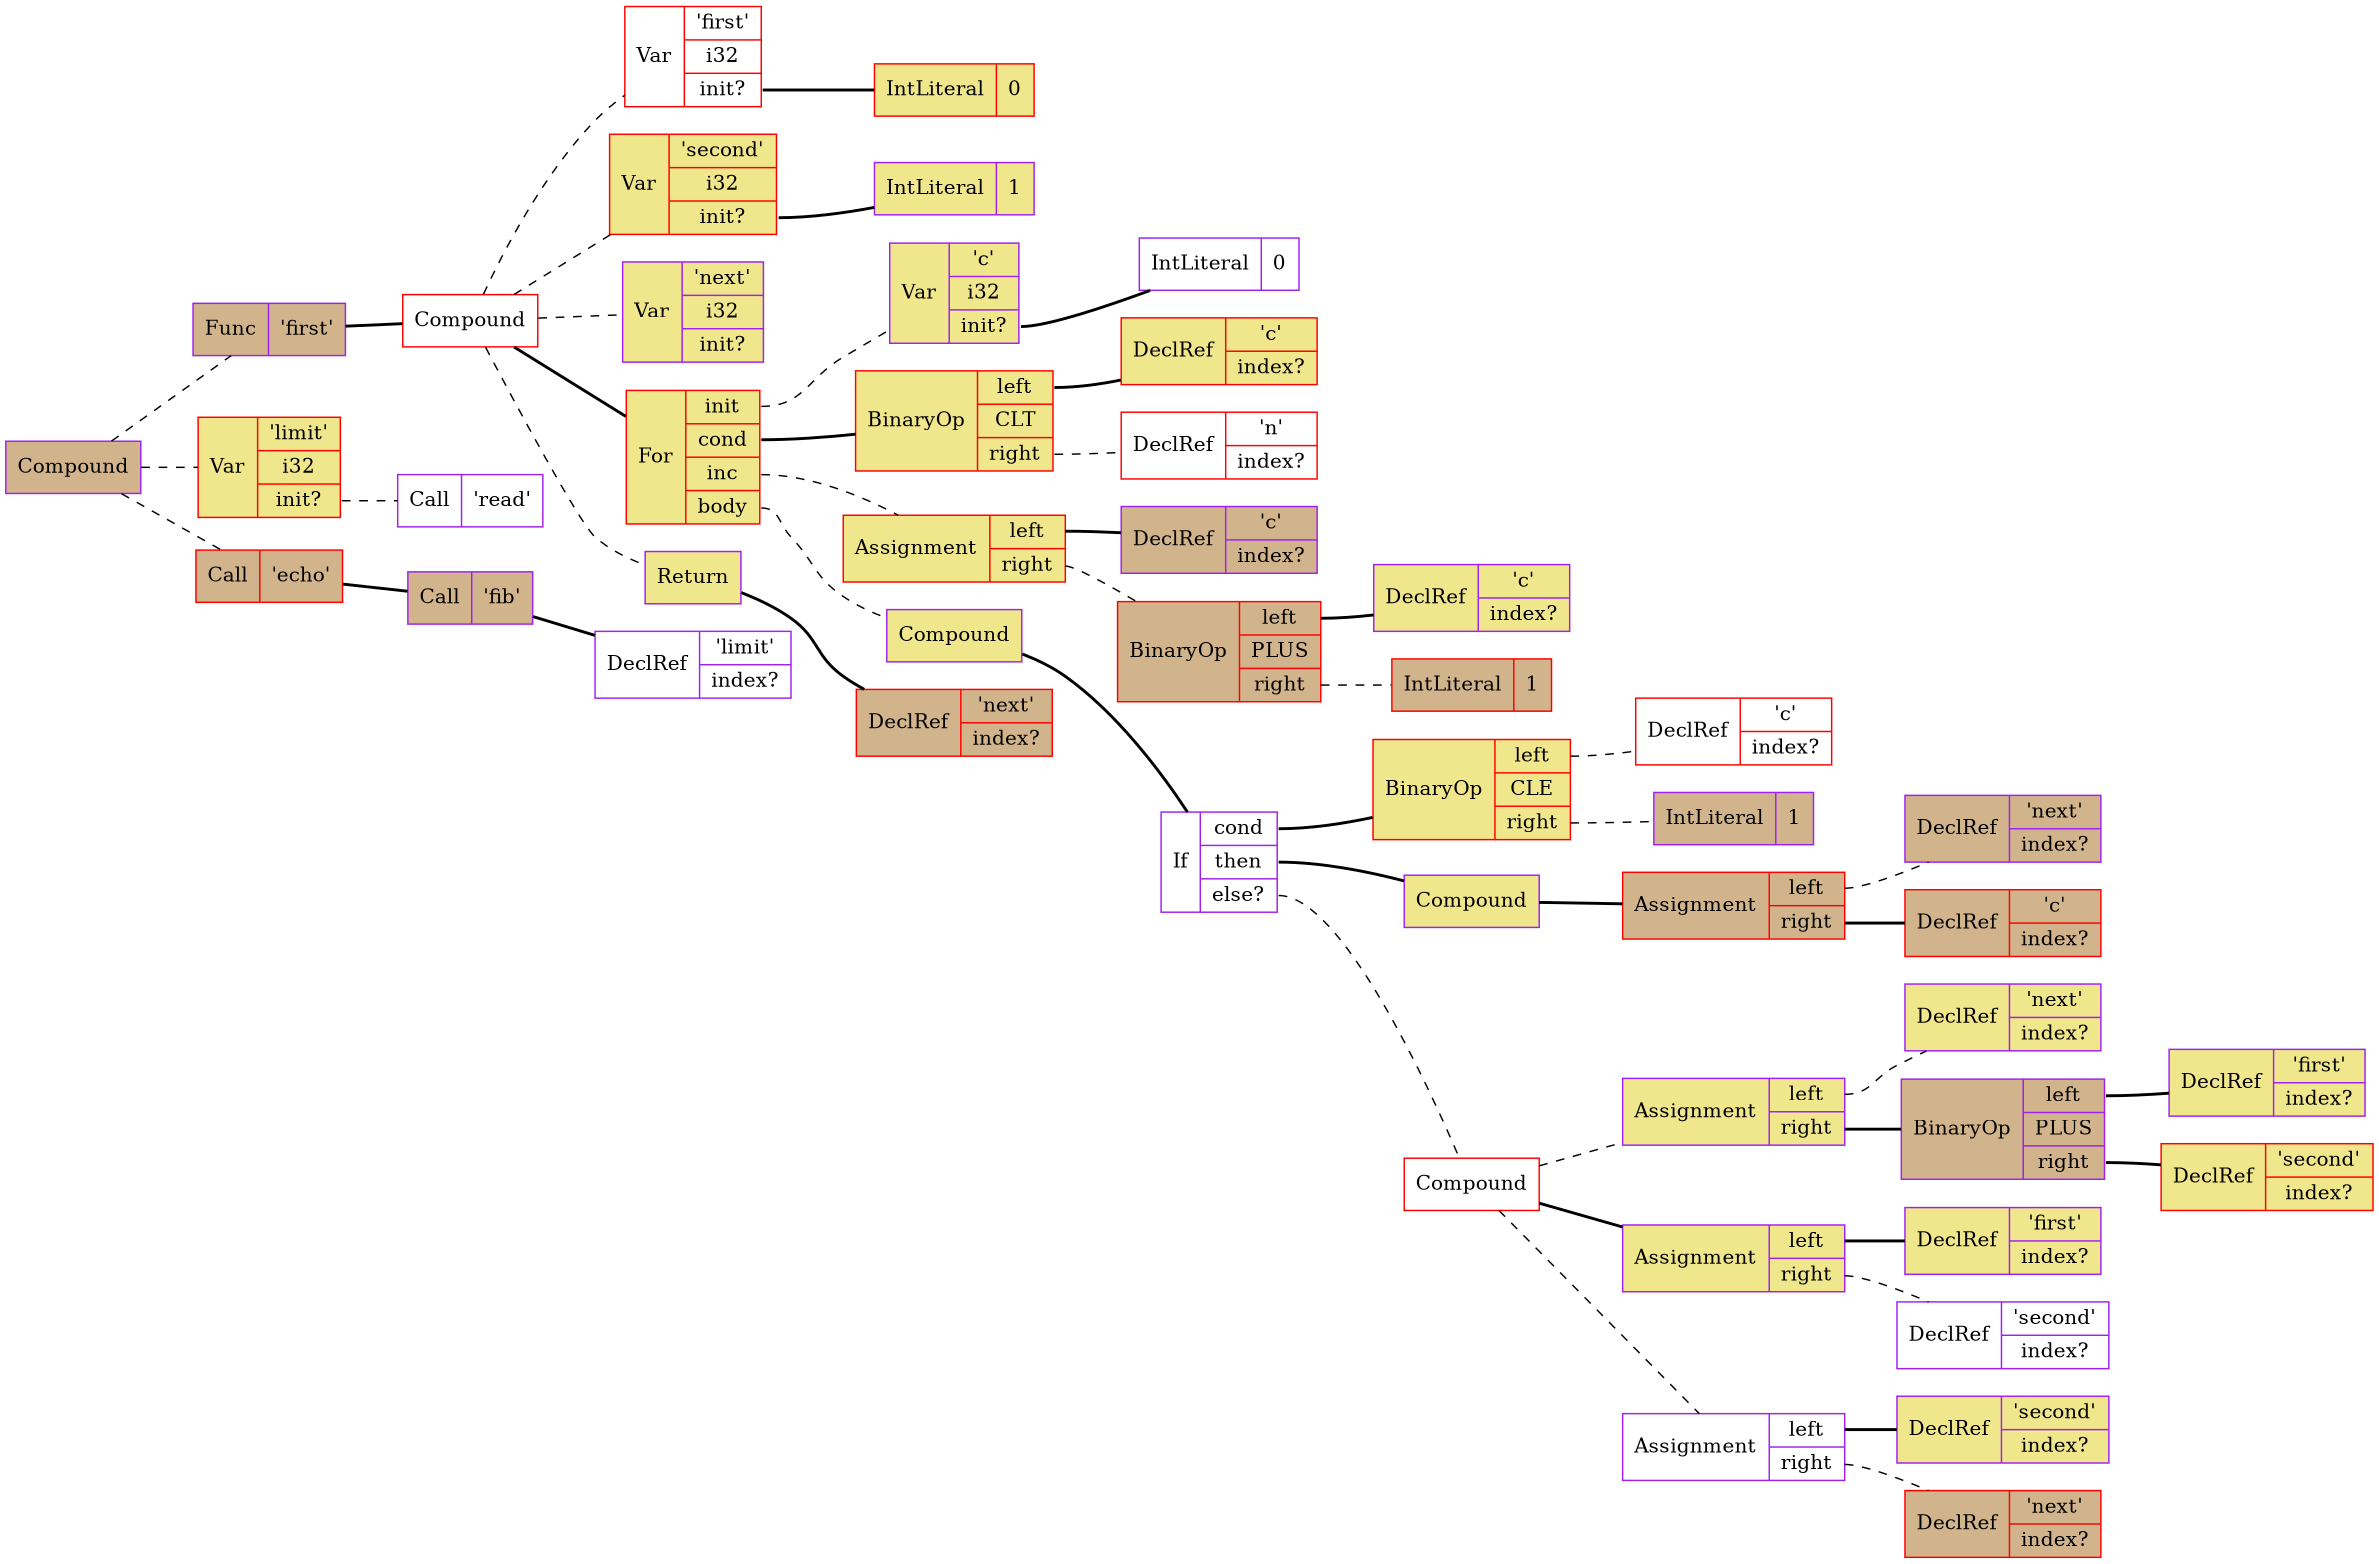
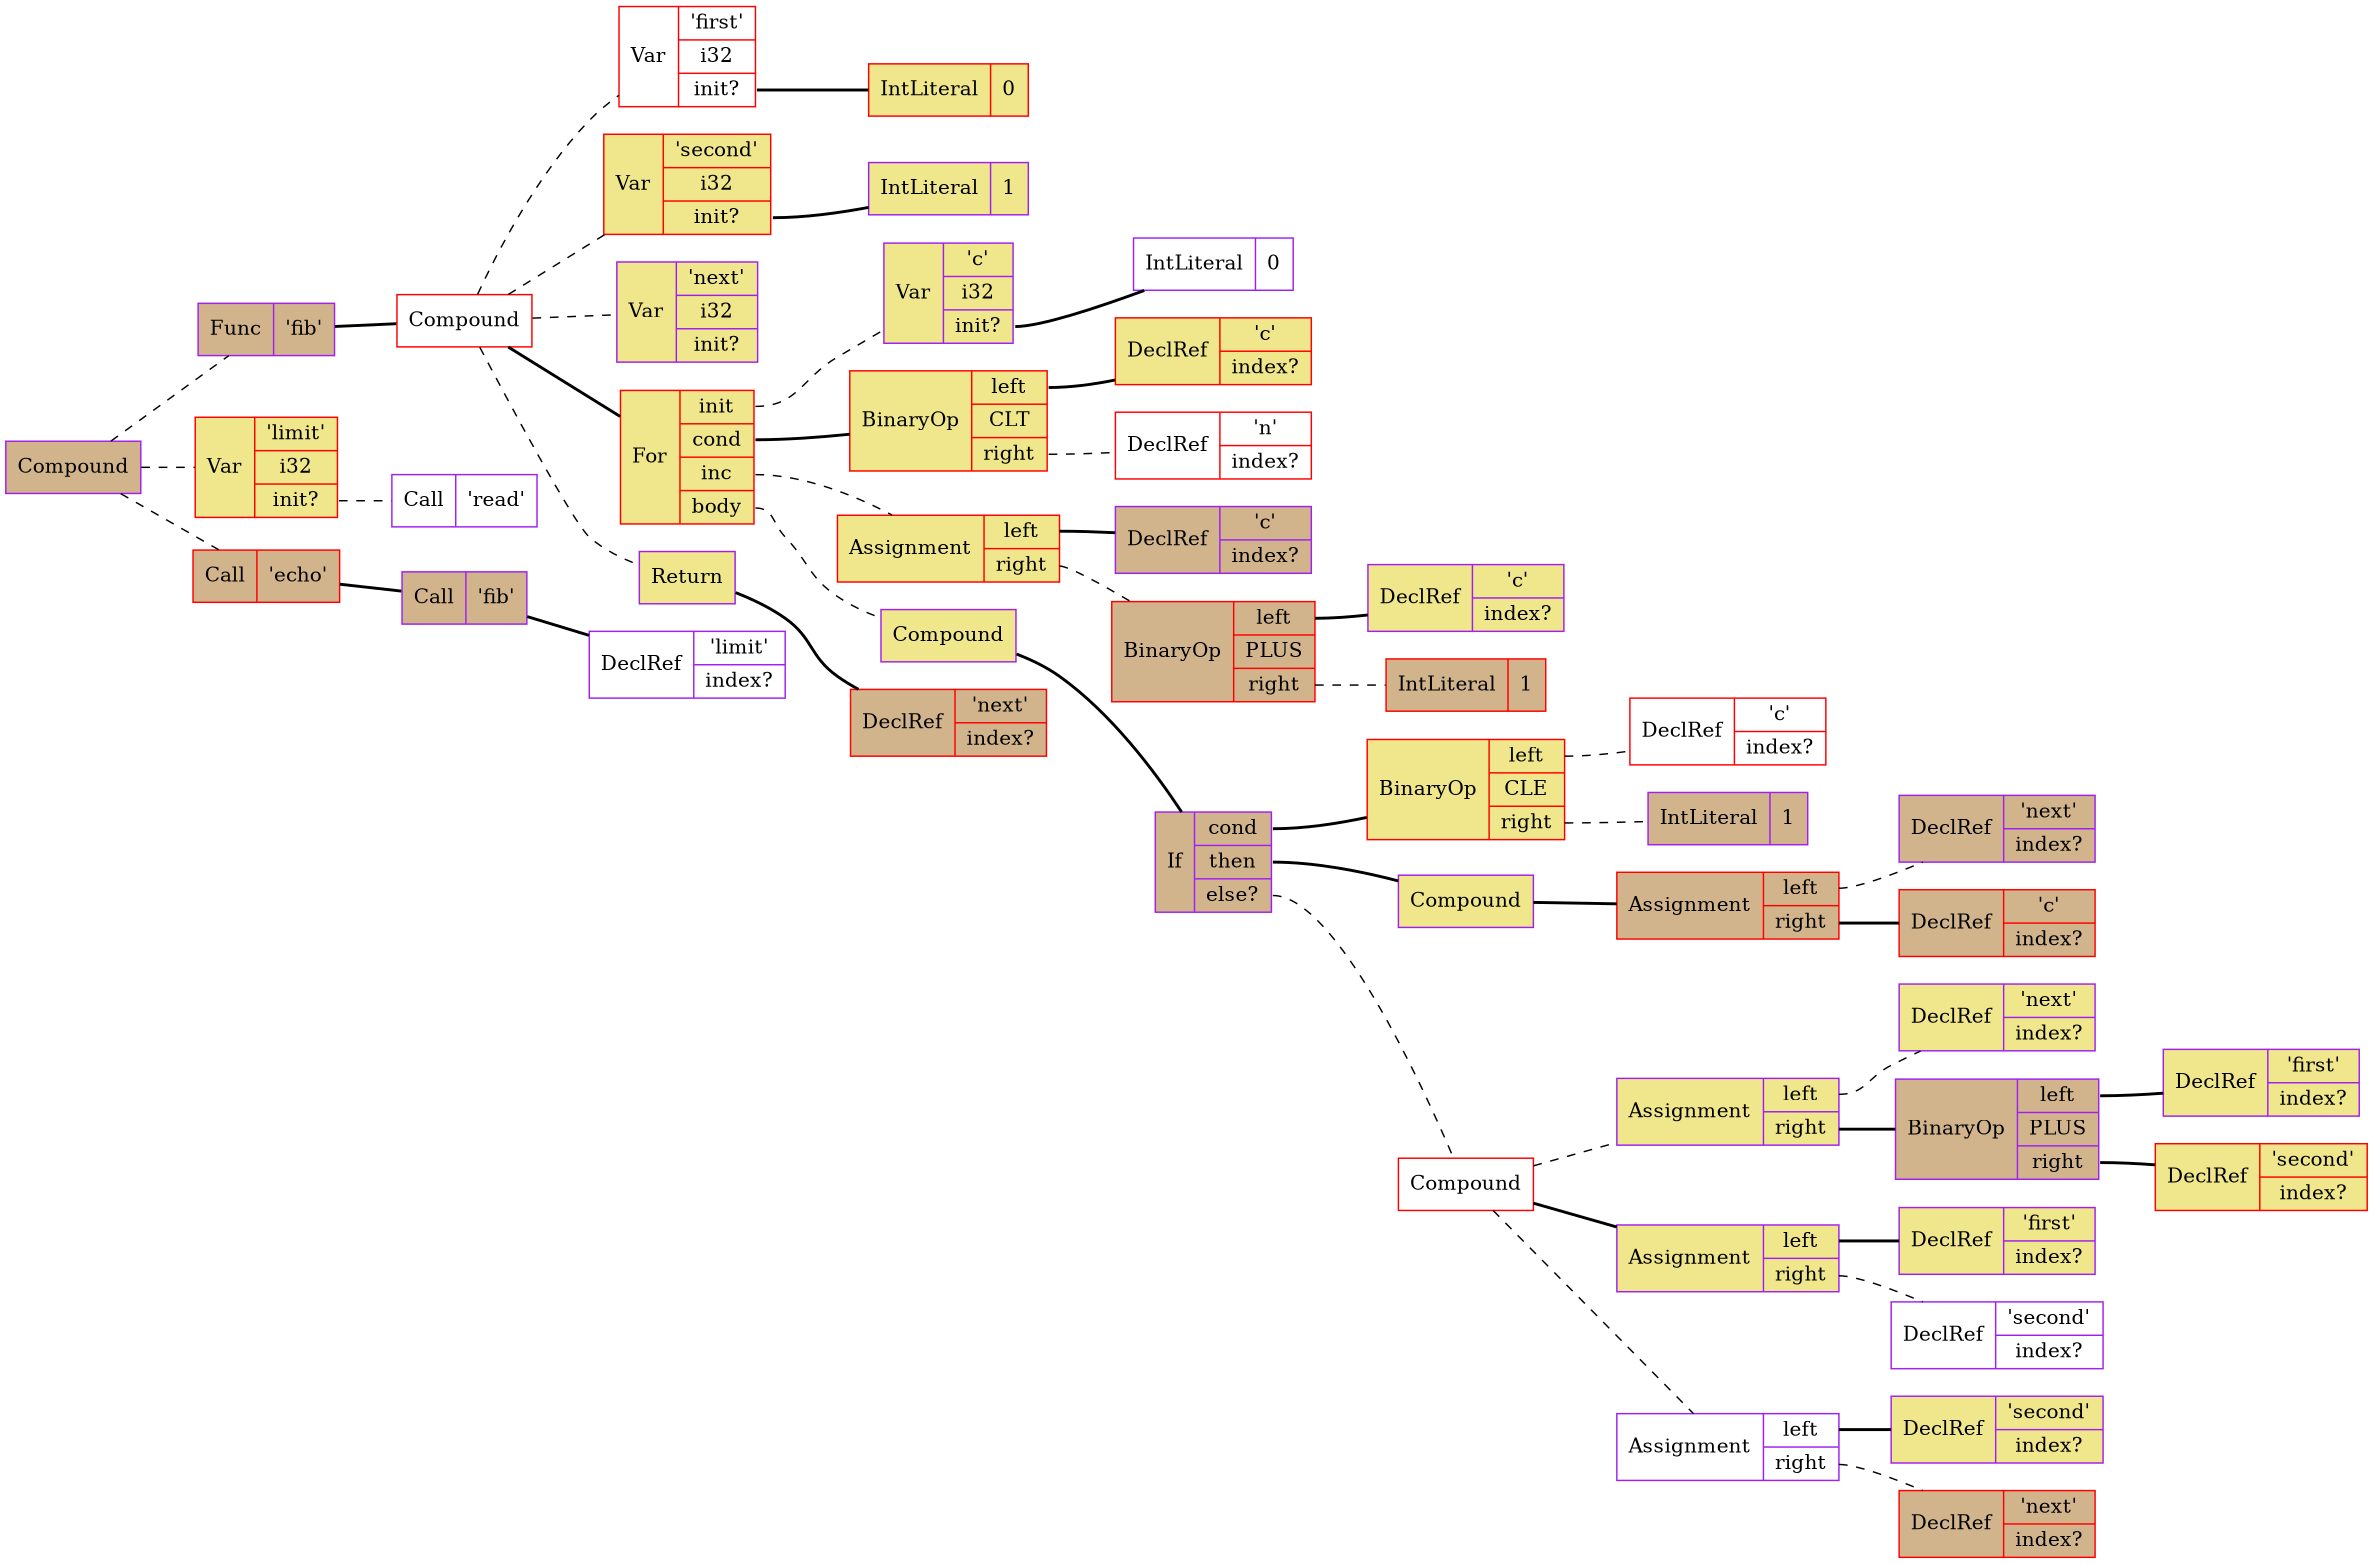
node "Func": text "'first'" -> "'fib'"
node "If": fillcolor white -> tan
